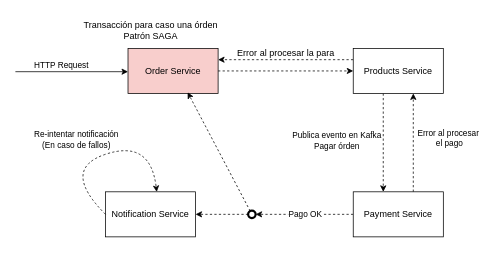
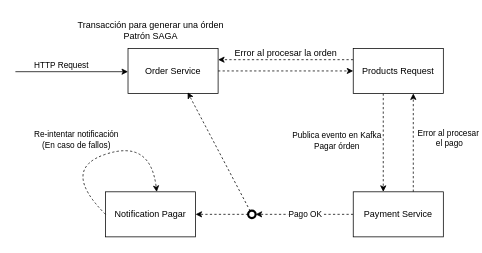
node "Transacción para caso una órden Patrón SAGA": label "Transacción para caso una órden Patrón SAGA" -> "Transacción para generar una órden Patrón SAGA"
node "Error al procesar la para": label "Error al procesar la para" -> "Error al procesar la orden"
node "Order Service": fillcolor #f8cecc -> #ffffff
node "Products Service": label "Products Service" -> "Products Request"
node "Notification Service": label "Notification Service" -> "Notification Pagar"
